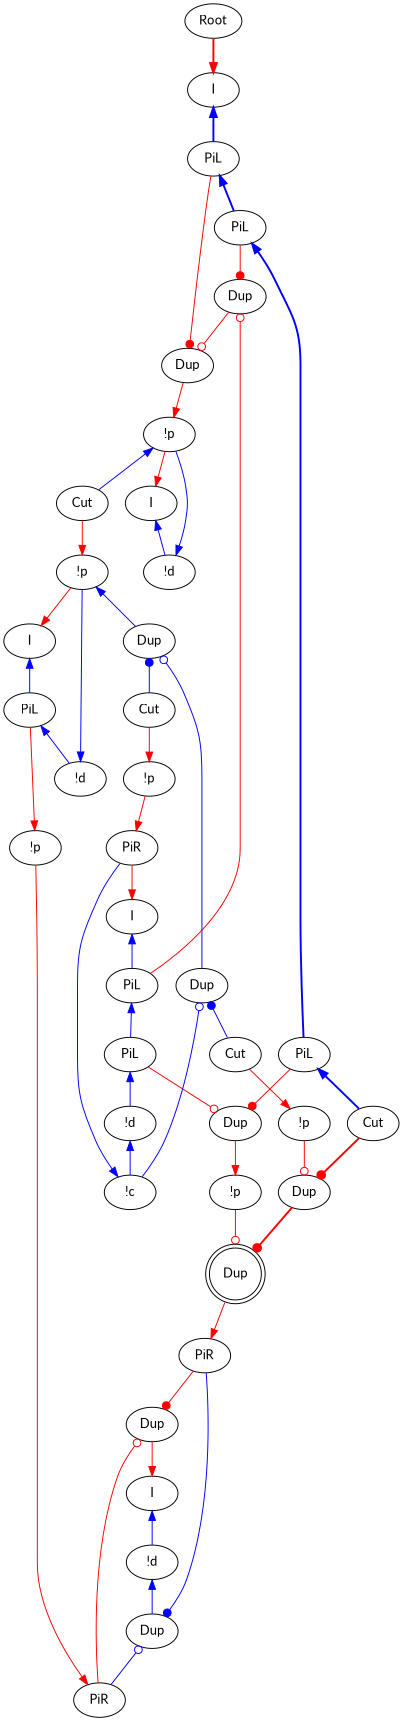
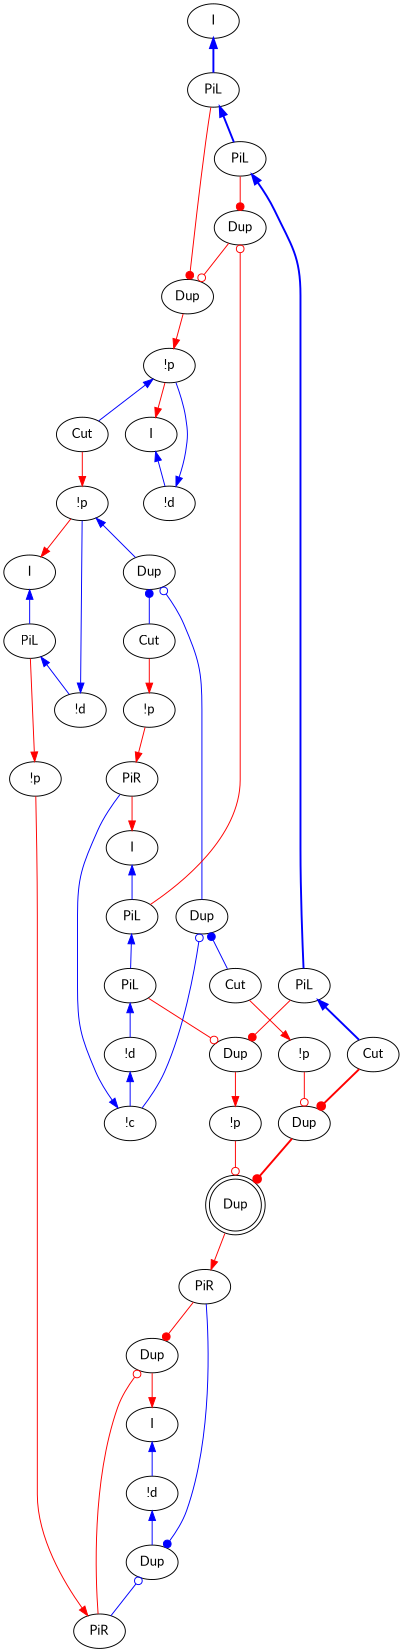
node "Root": removed
